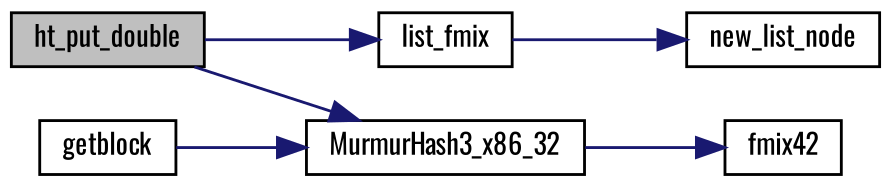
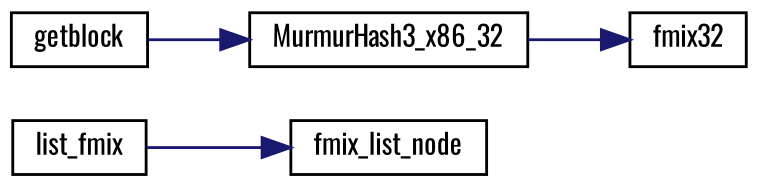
node "ht_put_double": removed
node "new_list_node": label "new_list_node" -> "fmix_list_node"
node "fmix42": label "fmix42" -> "fmix32"
